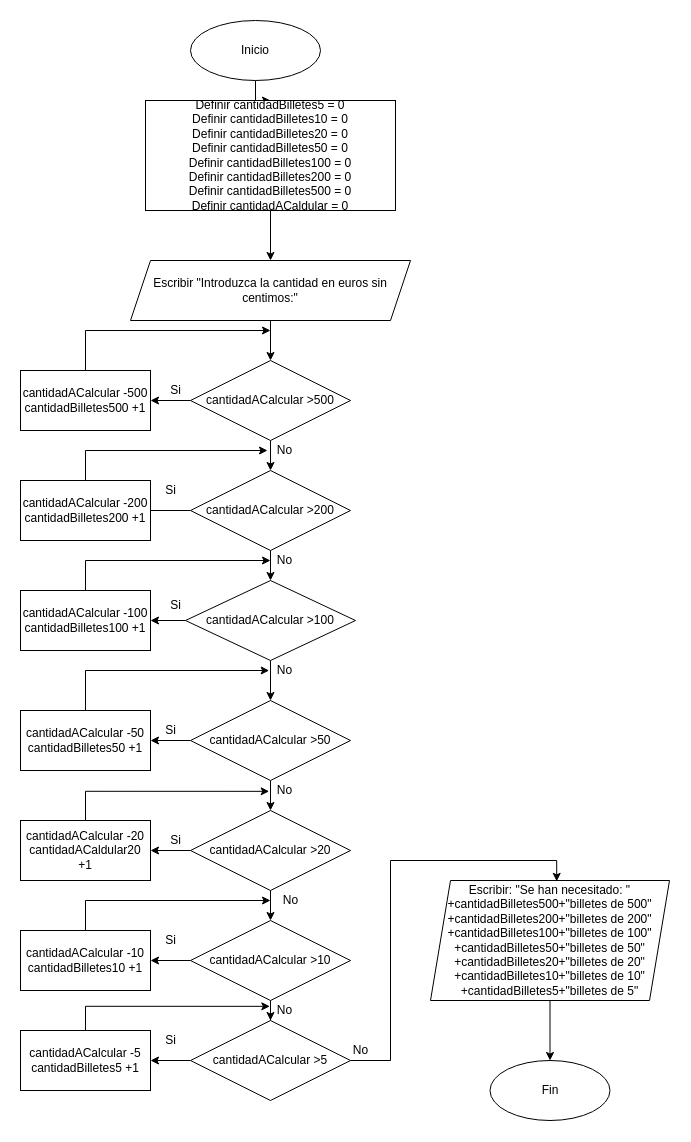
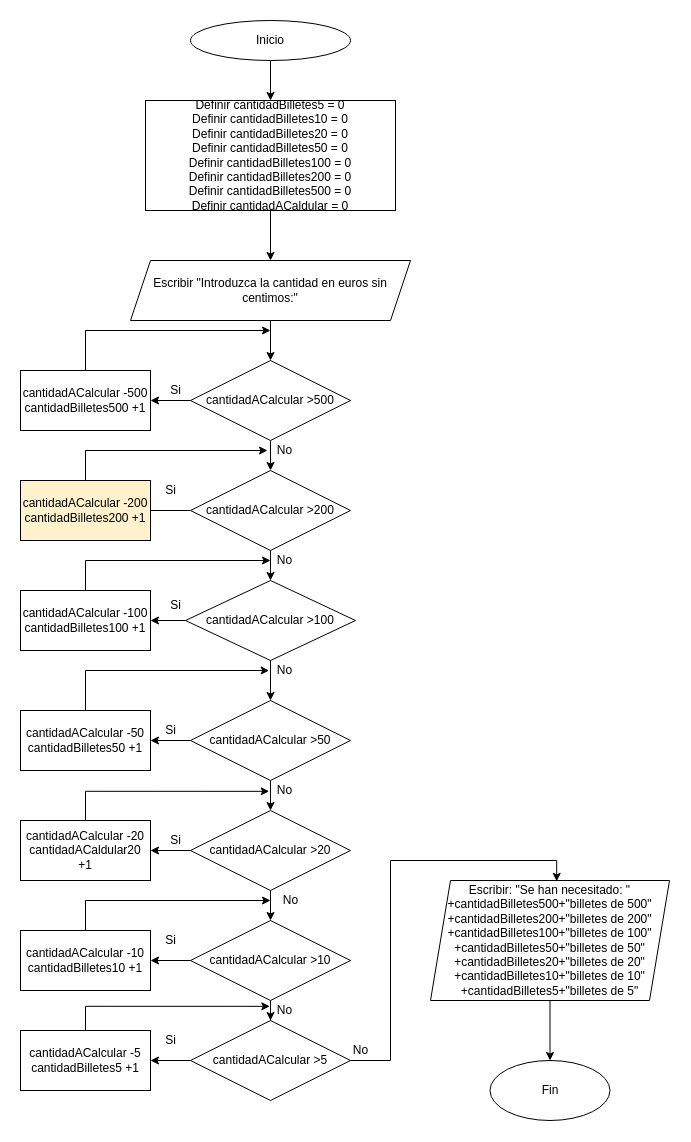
node "Inicio": size 130x60 -> 160x40
node "cantidadACalcular -200 cantidadBilletes200 +1": fillcolor #ffffff -> #fff2cc
